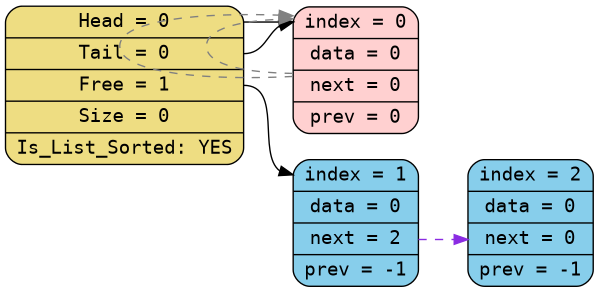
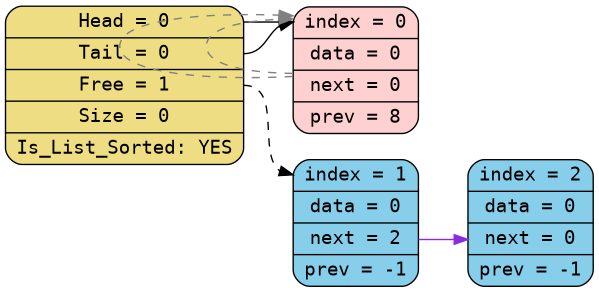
node "index = 0": text "prev = 0" -> "prev = 8"
edge "Head = 0" -> "index = 1": style solid -> dashed
edge "index = 1" -> "index = 2": style dashed -> solid
